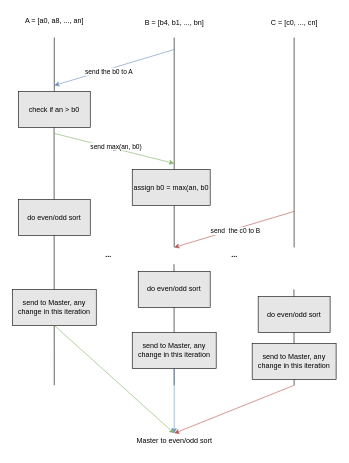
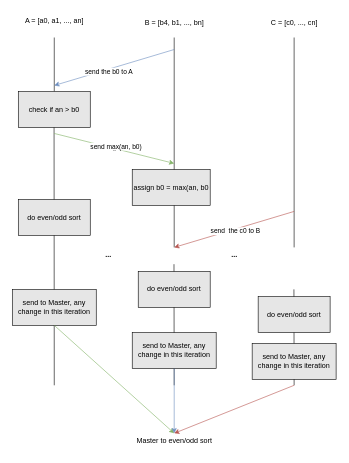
node "A = [a0, a8, ..., an]": label "A = [a0, a8, ..., an]" -> "A = [a0, a1, ..., an]"
